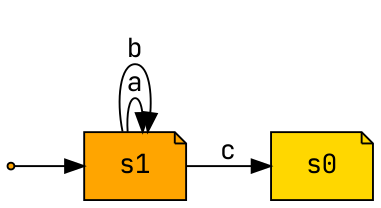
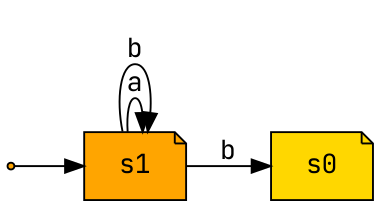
edge "s1" -> "s0": label "c" -> "b"
